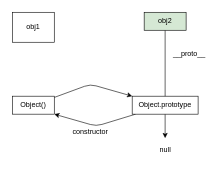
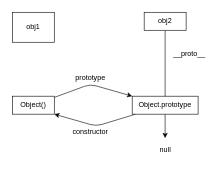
node "obj2": fillcolor #d5e8d4 -> #ffffff
node "prototype": added
